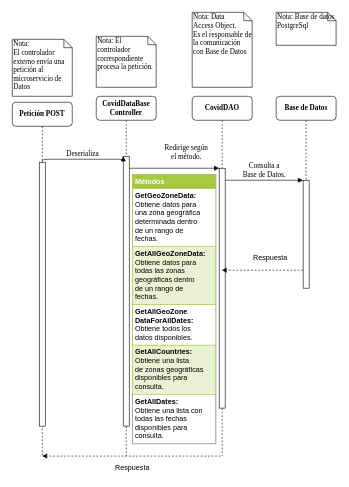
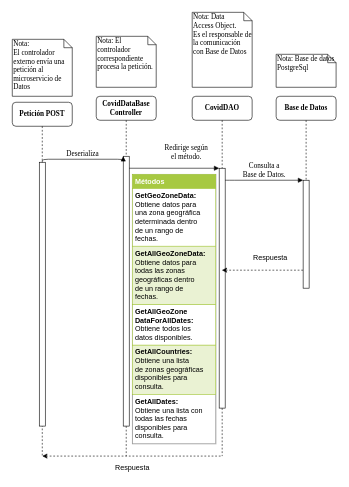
node "Nota: Base de datos PostgreSql": moved (306, 29) -> (306, 71)
